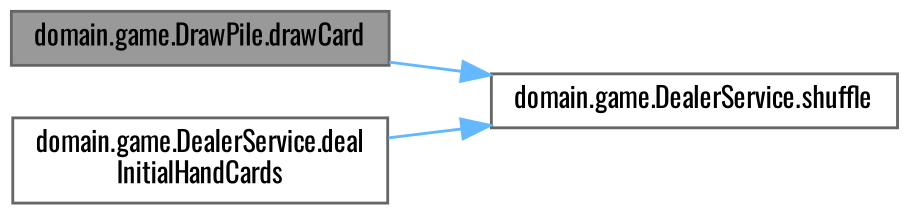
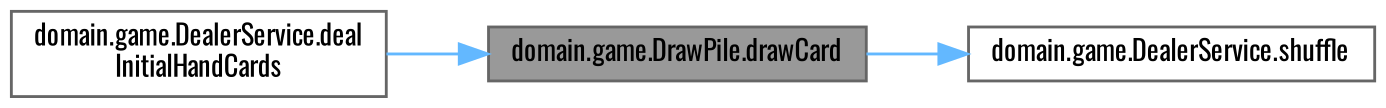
edge "domain.game.DealerService.deal InitialHandCards" -> "domain.game.DealerService.shuffle": now "domain.game.DealerService.deal InitialHandCards" -> "domain.game.DrawPile.drawCard"
